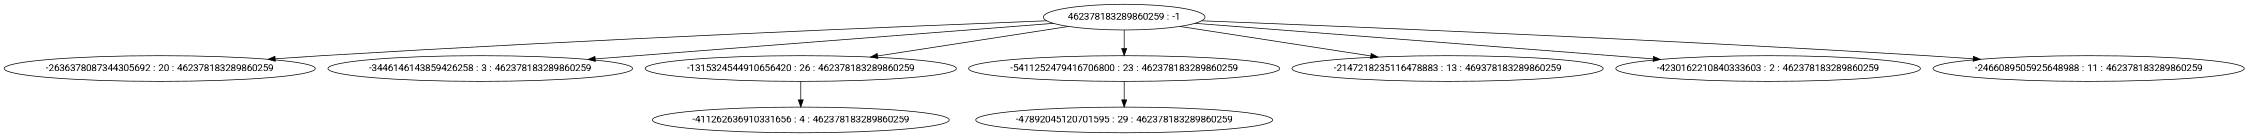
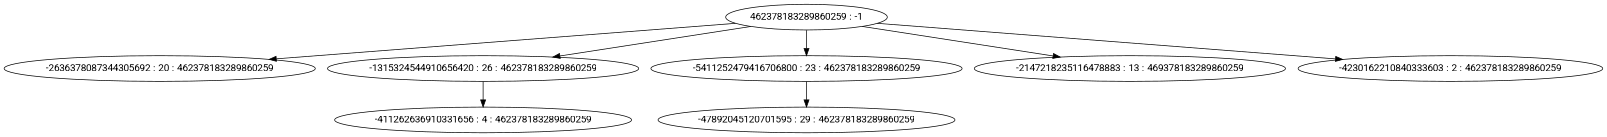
node "-3446146143859426258 : 3 : 462378183289860259": removed
node "-2466089505925648988 : 11 : 462378183289860259": removed
